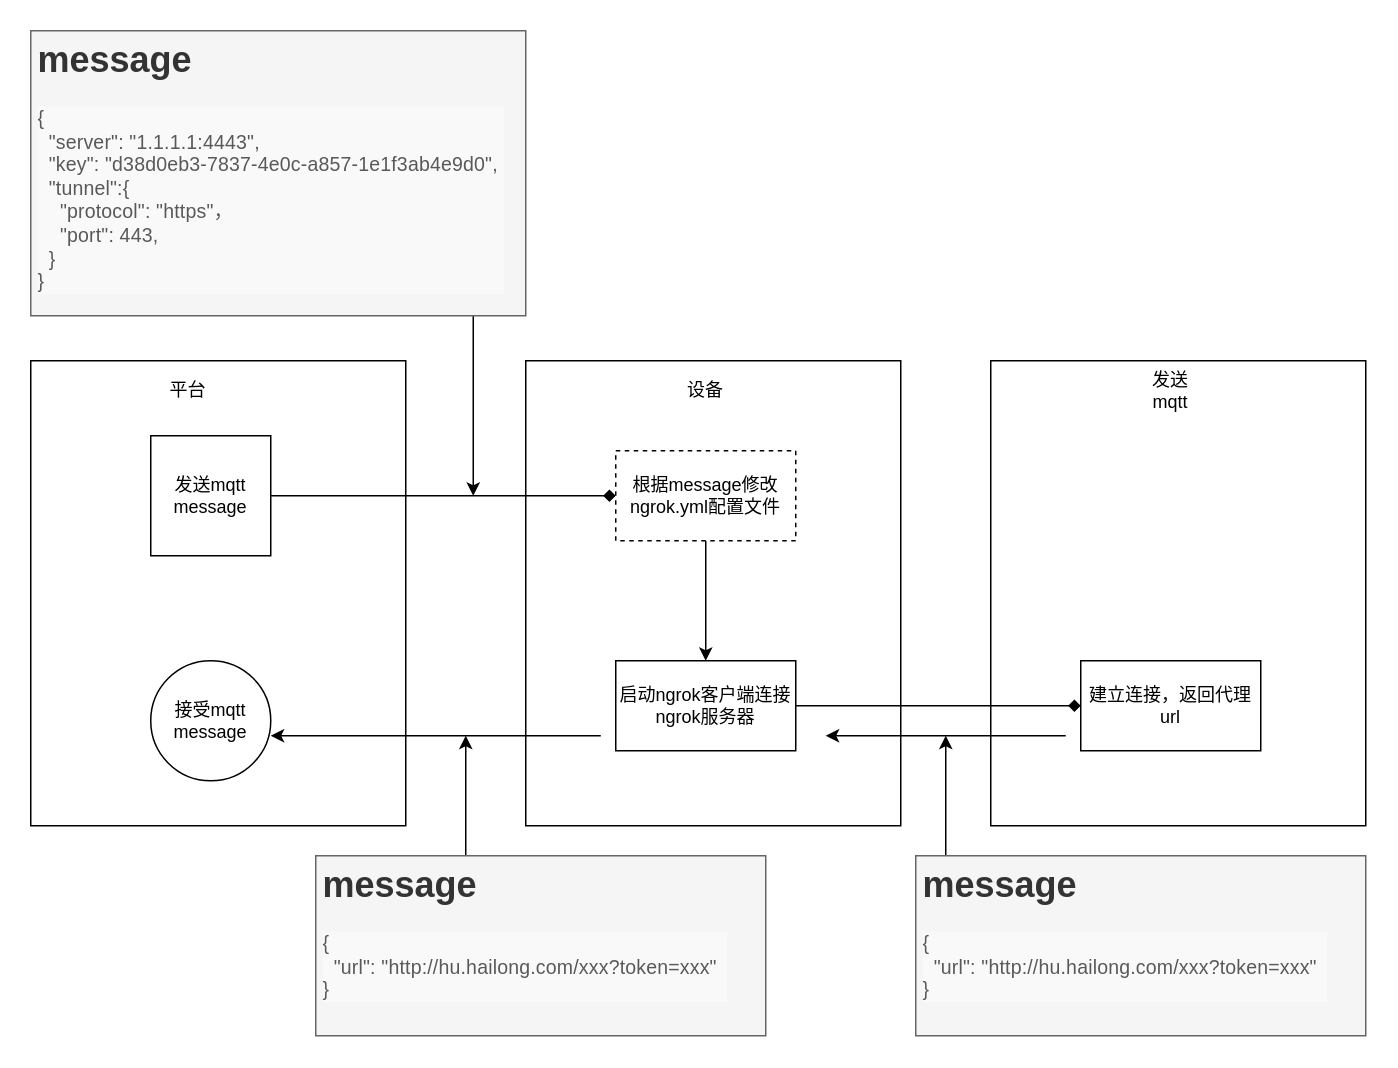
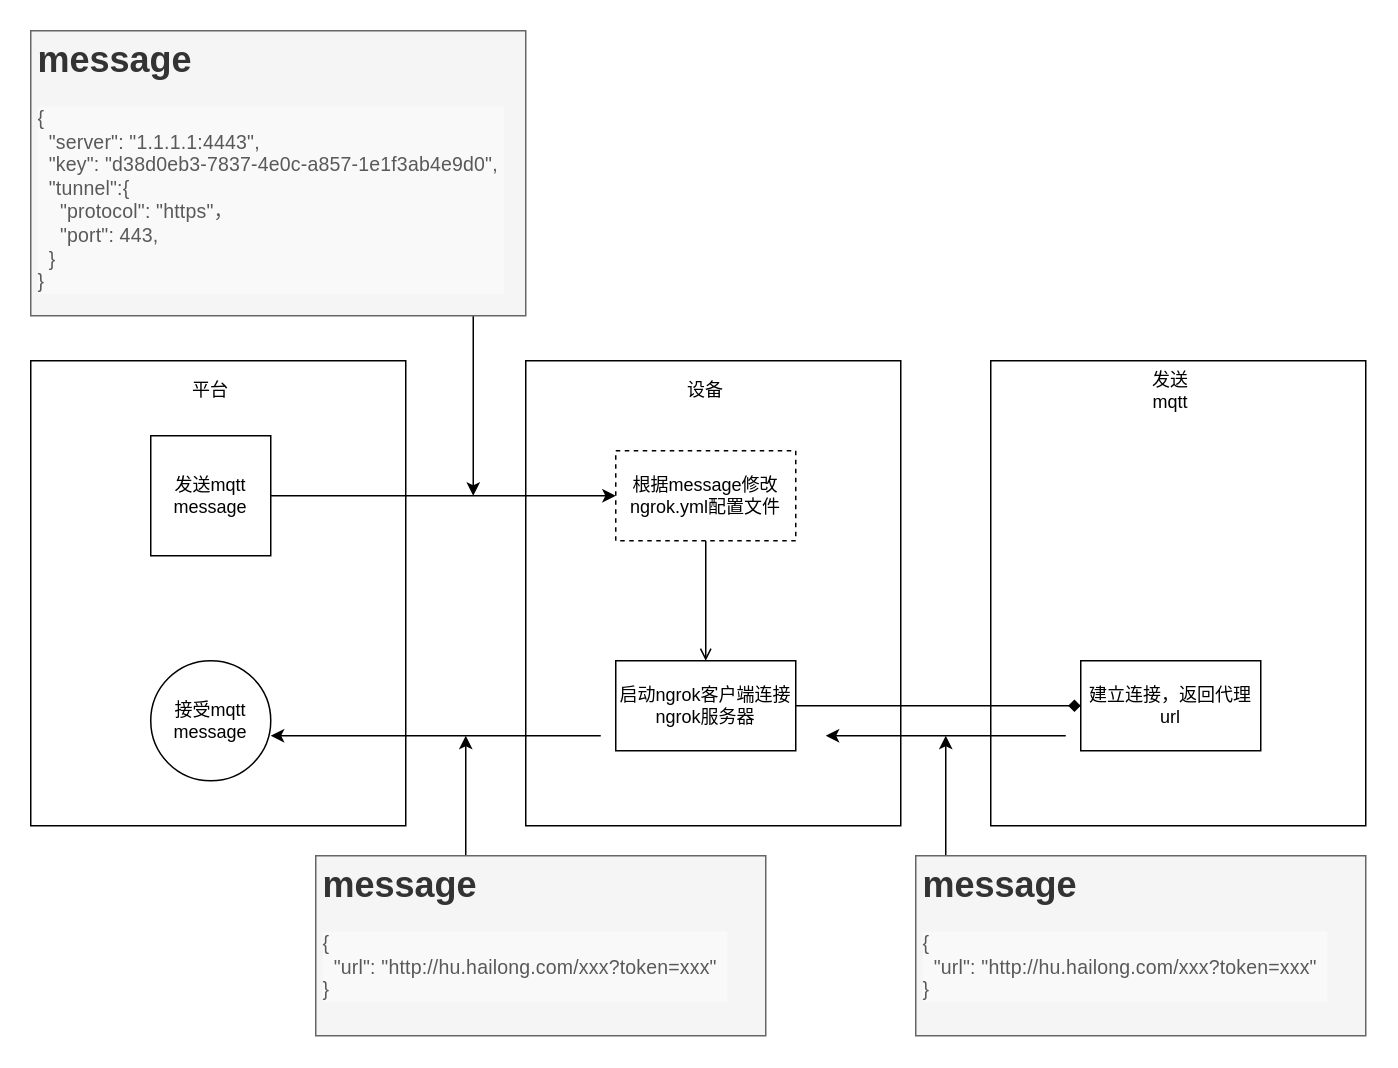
node "平台": moved (188, 391) -> (211, 391)
edge "发送mqtt message" -> "根据message修改ngrok.yml配置文件": arrowhead diamond -> classic
edge "根据message修改ngrok.yml配置文件" -> "启动ngrok客户端连接ngrok服务器": arrowhead classic -> open
